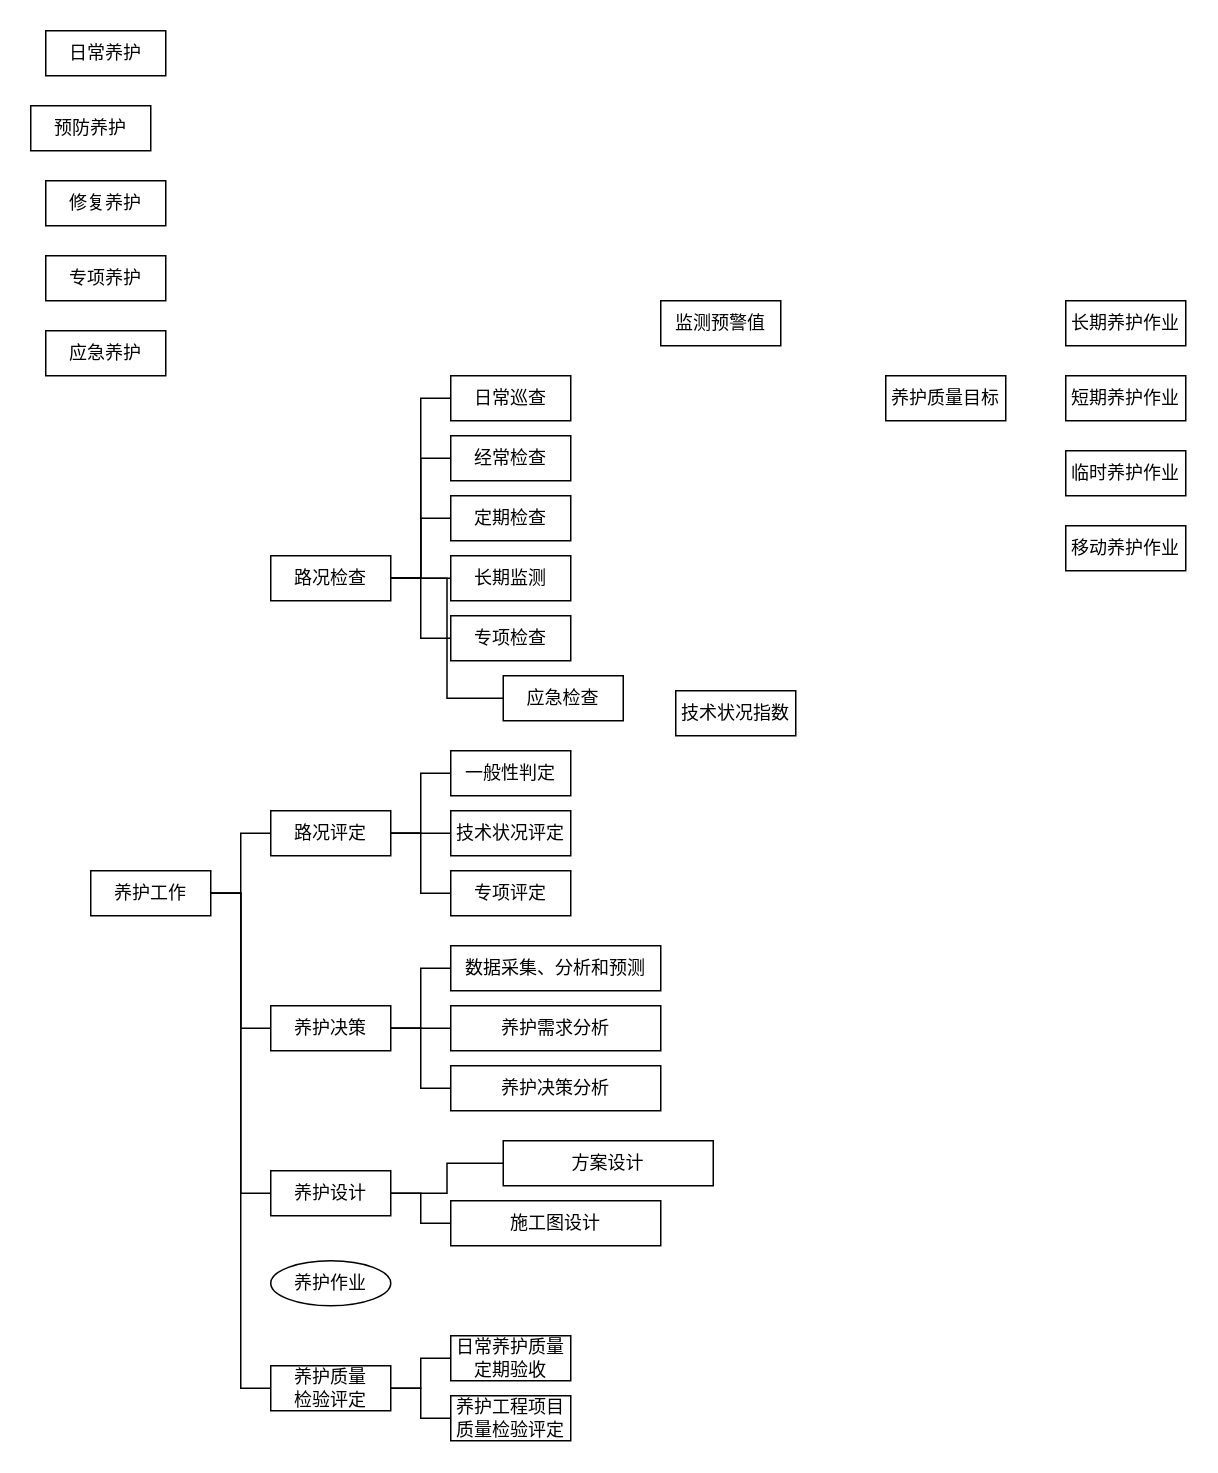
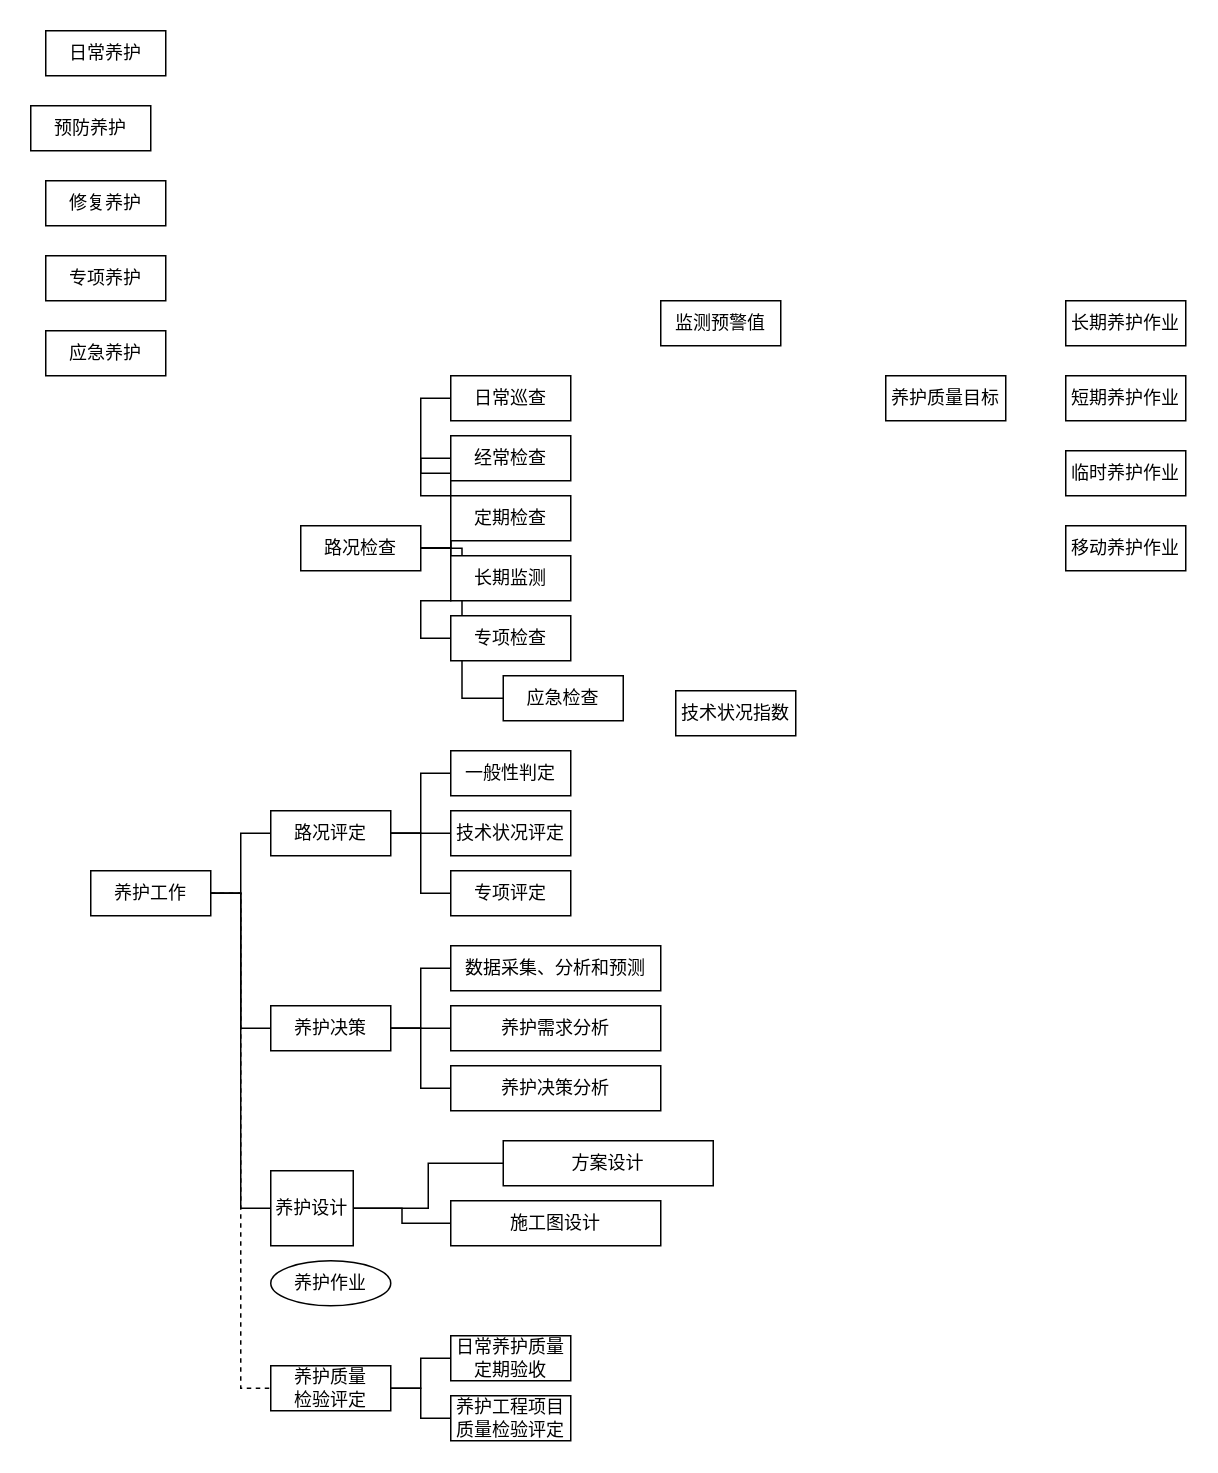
node "路况检查": moved (331, 578) -> (361, 548)
node "养护设计": size 120x45 -> 83x75
edge "养护工作" -- "养护质量 检验评定": style solid -> dashed
